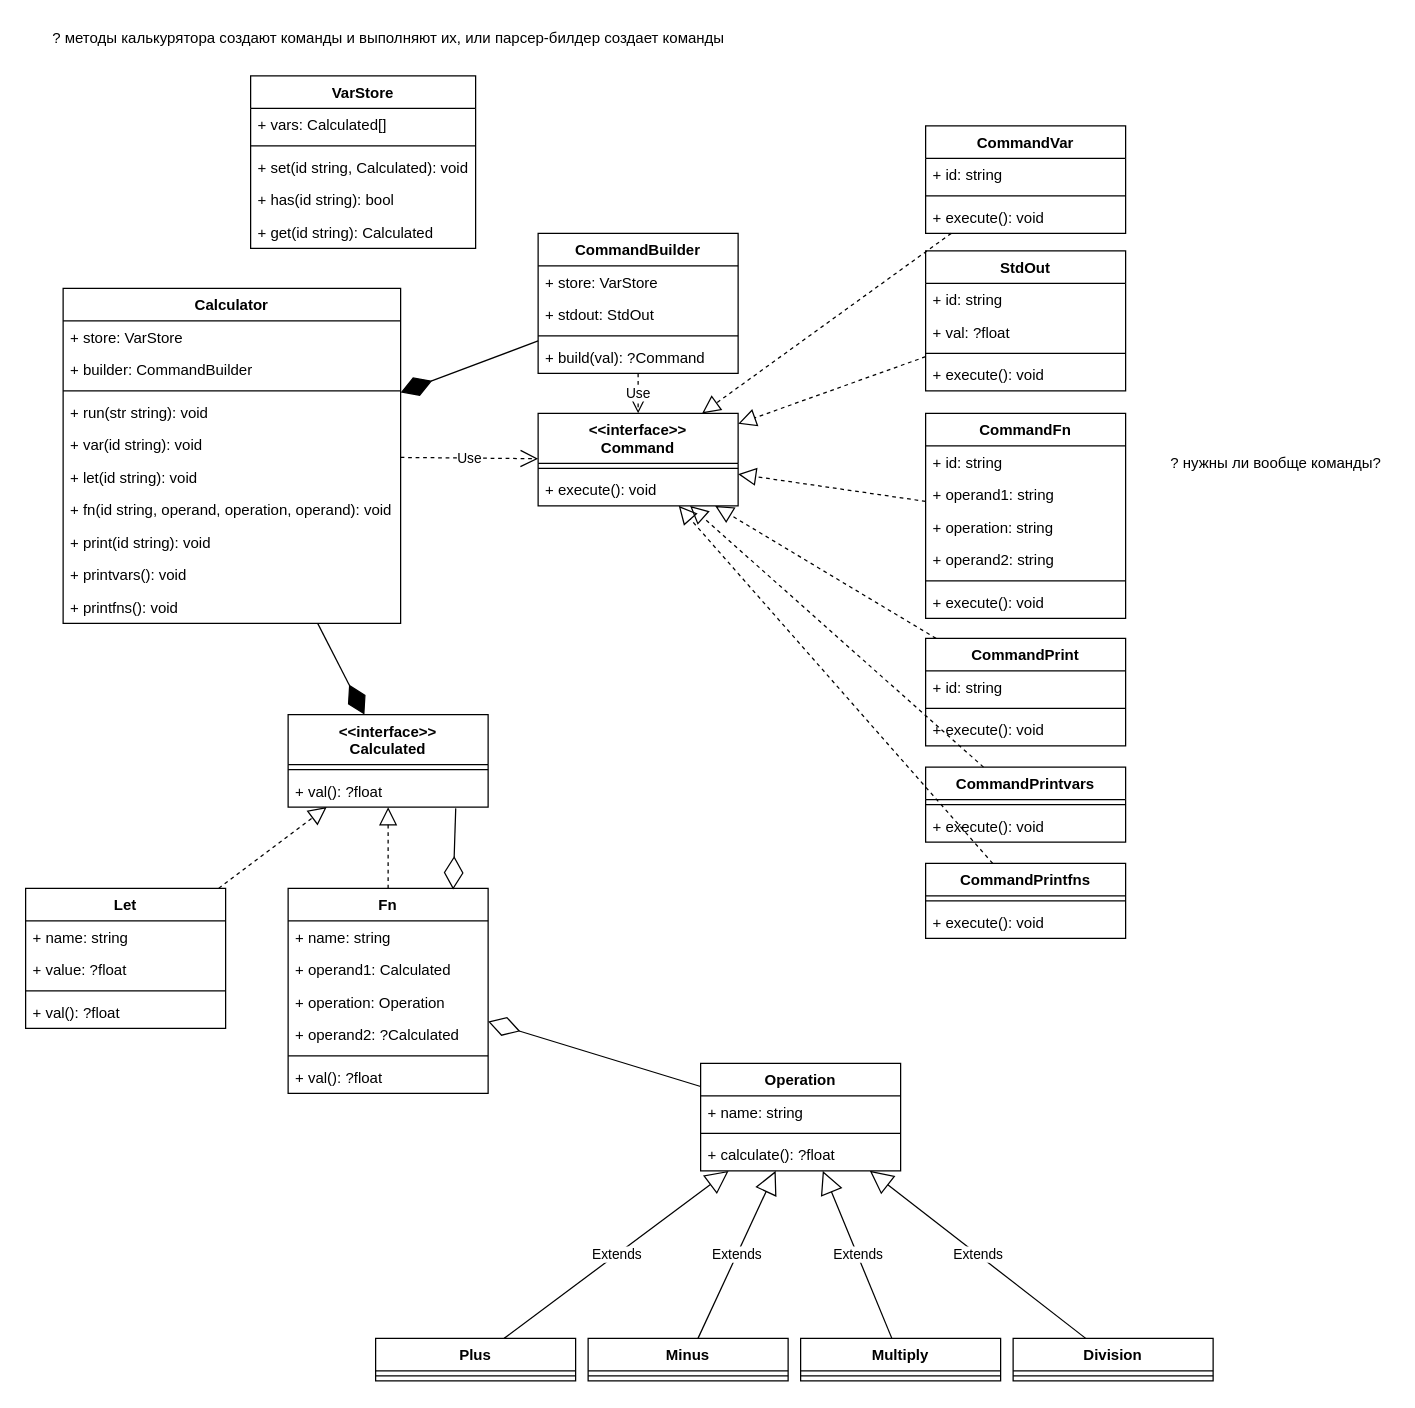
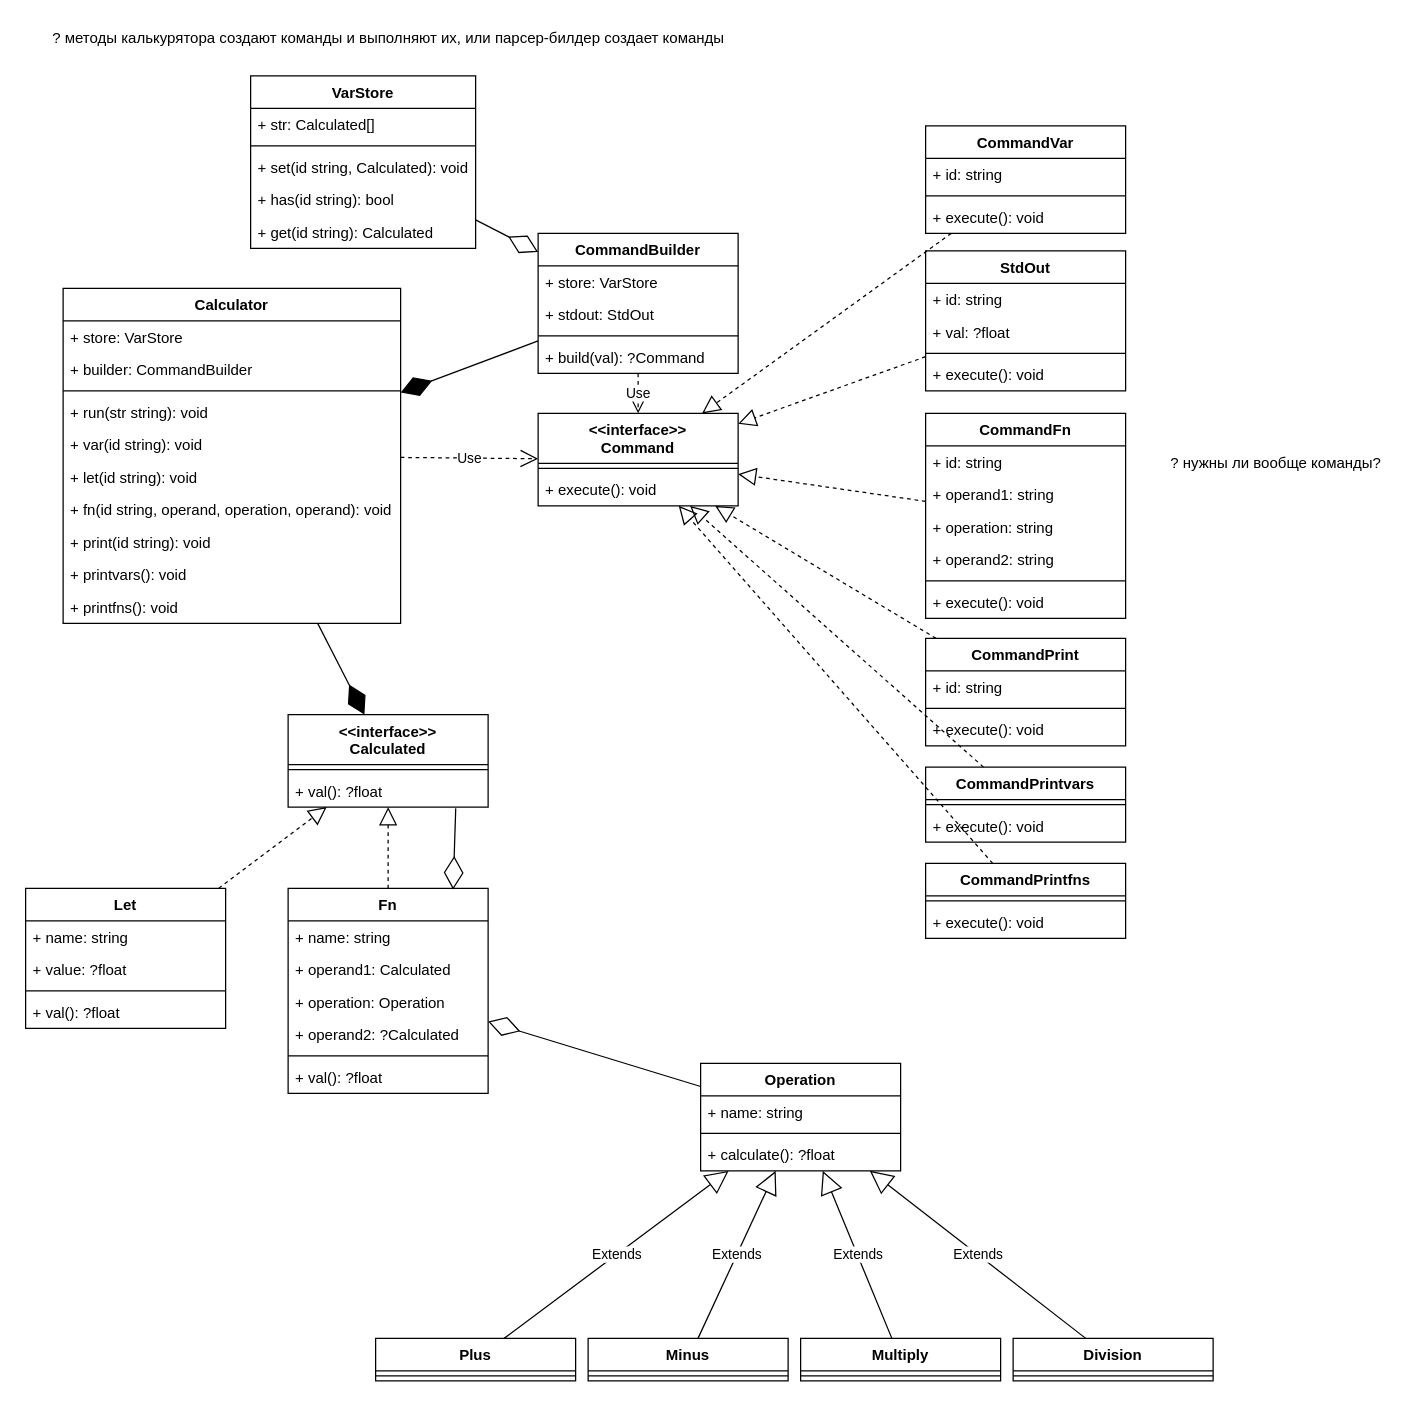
node "+ vars: Calculated[]": label "+ vars: Calculated[]" -> "+ str: Calculated[]"
edge "VarStore" -> "CommandBuilder": added
